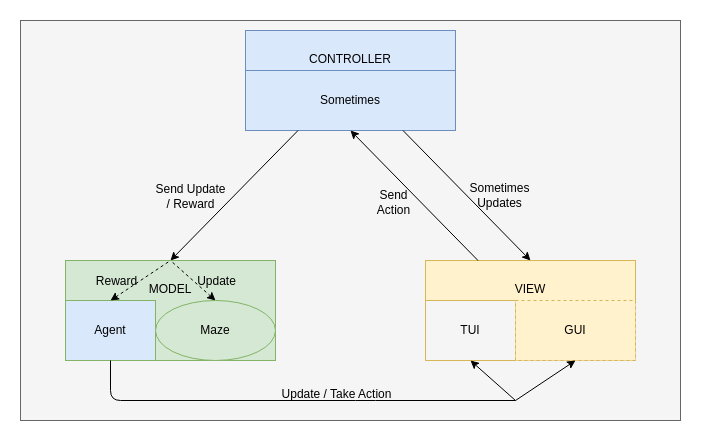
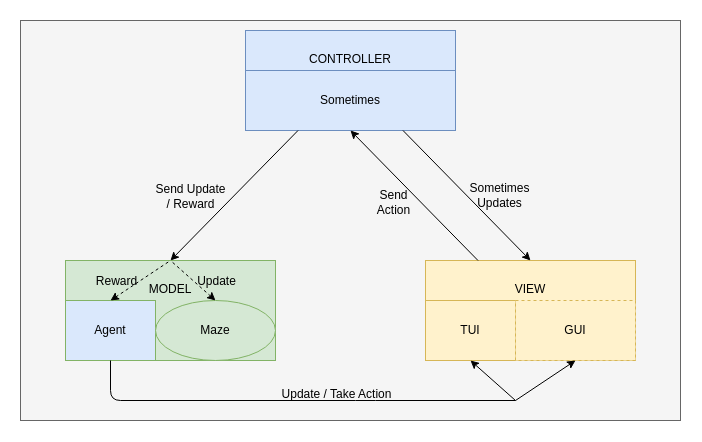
node "TUI": fillcolor #f5f5f5 -> #fff2cc
